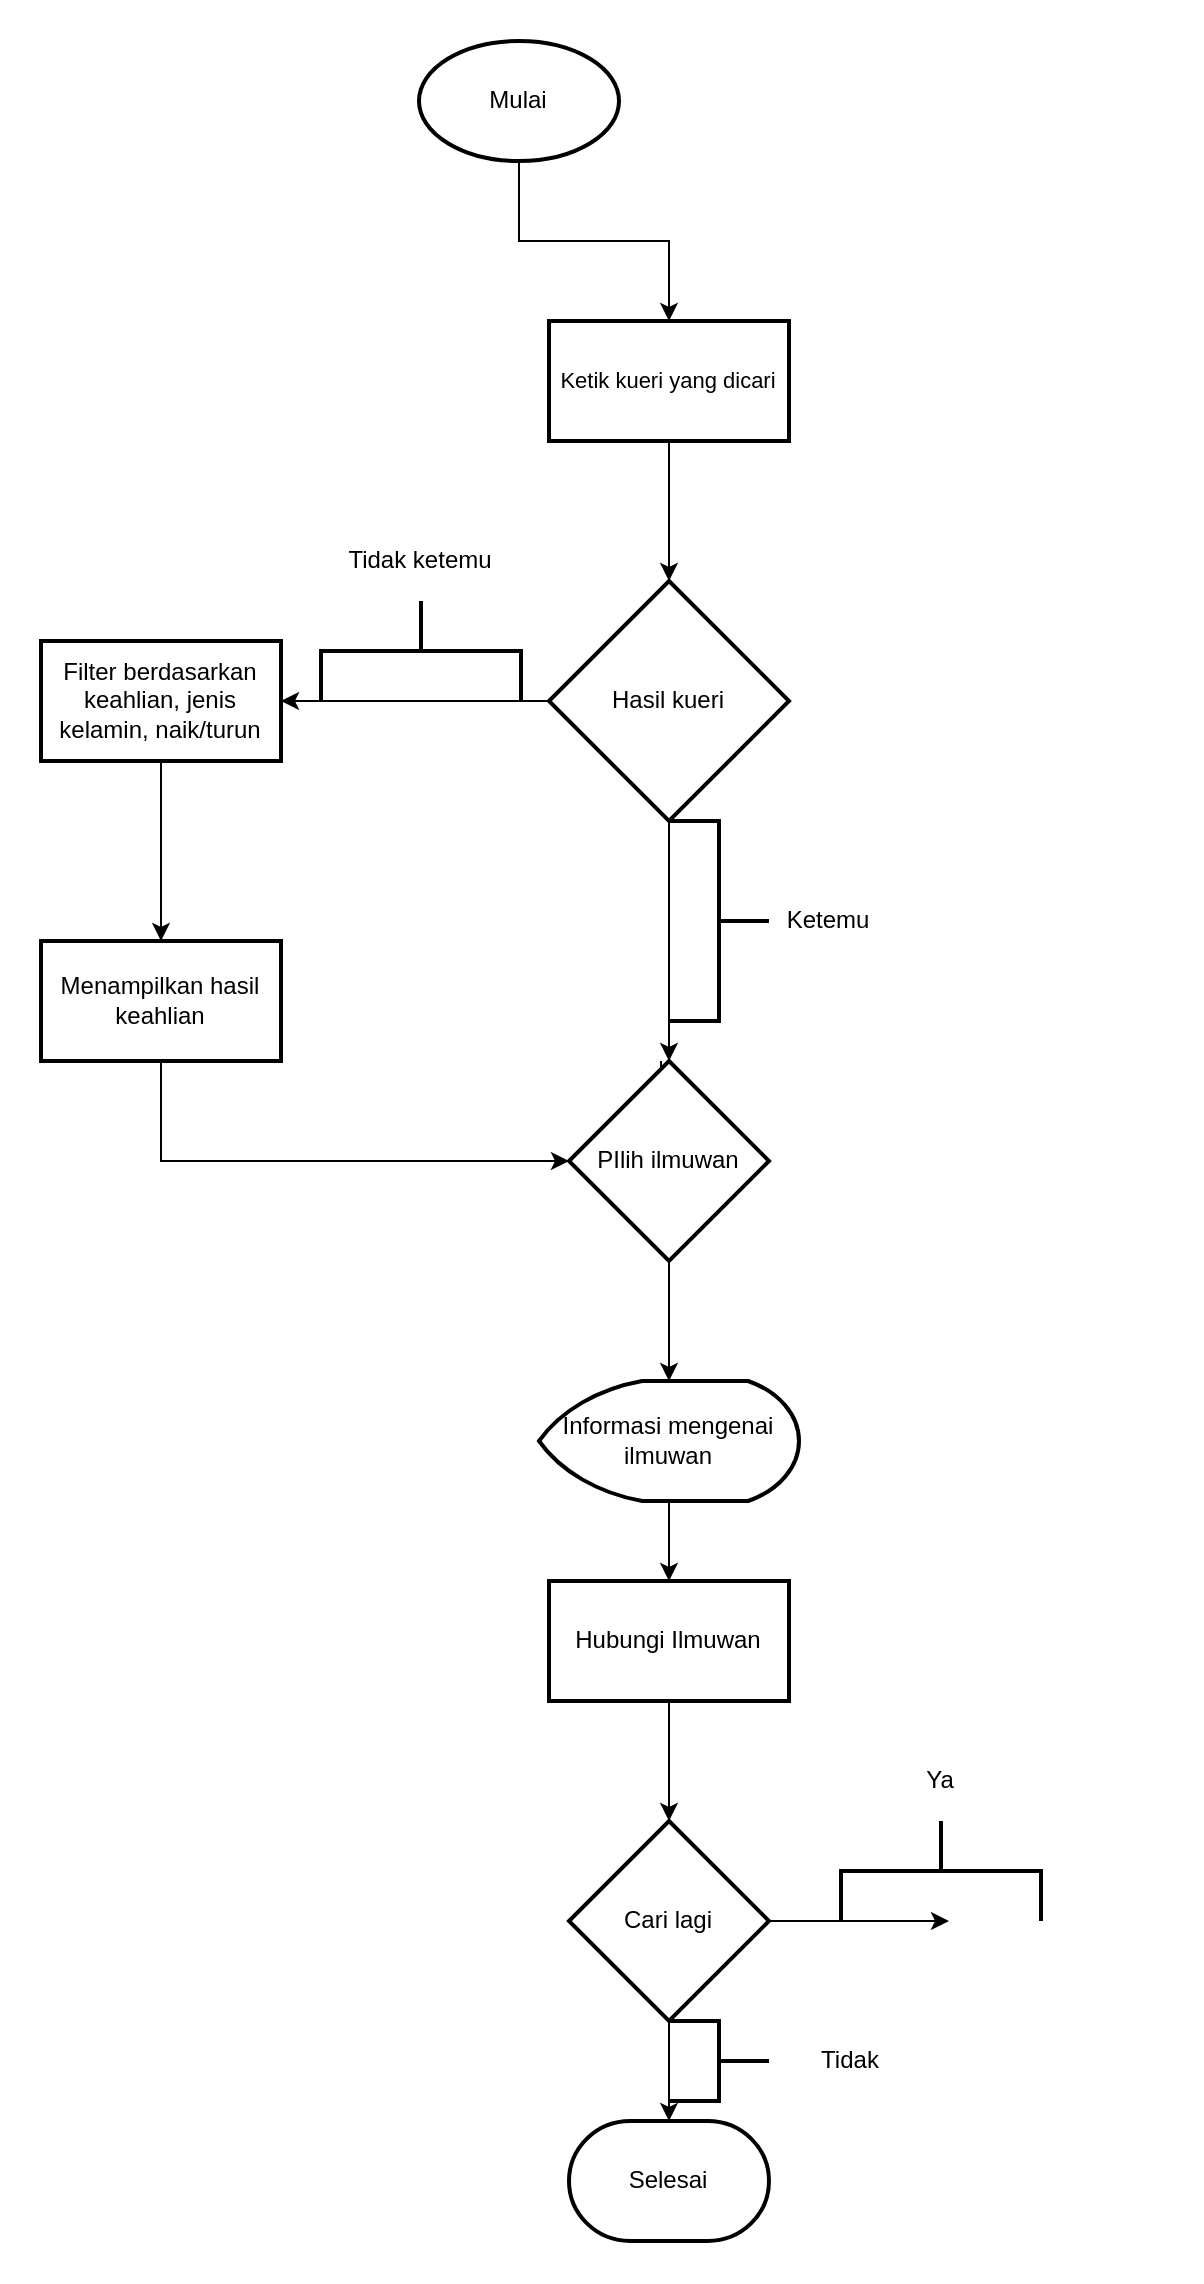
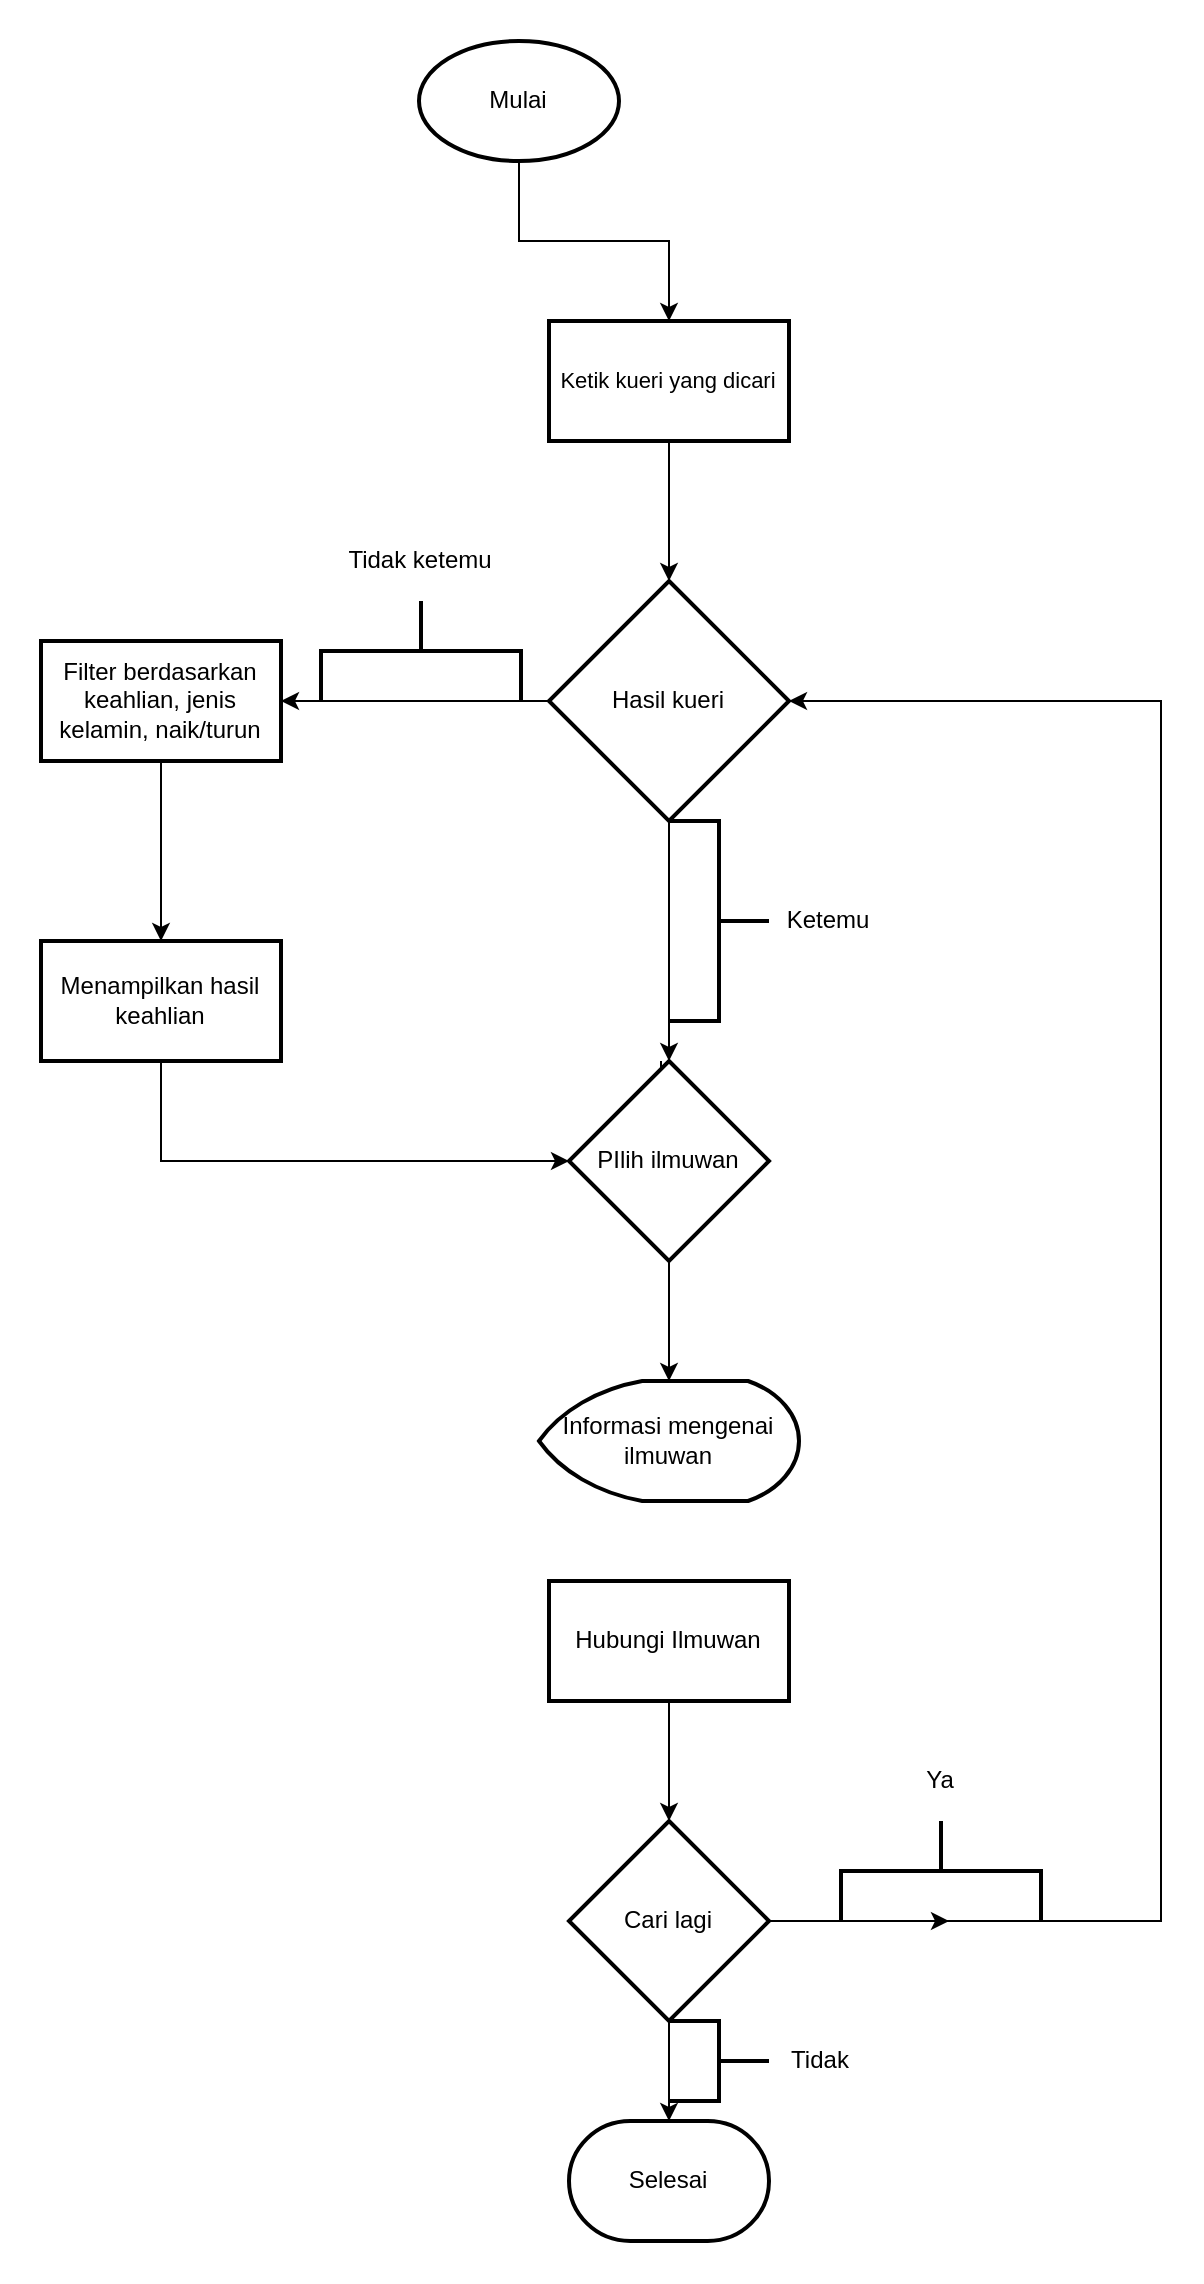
edge "Cari lagi" -> "Hasil kueri": added
edge "Informasi mengenai ilmuwan" -> "Hubungi Ilmuwan": removed
node "Tidak": moved (851, 2061) -> (821, 2061)
